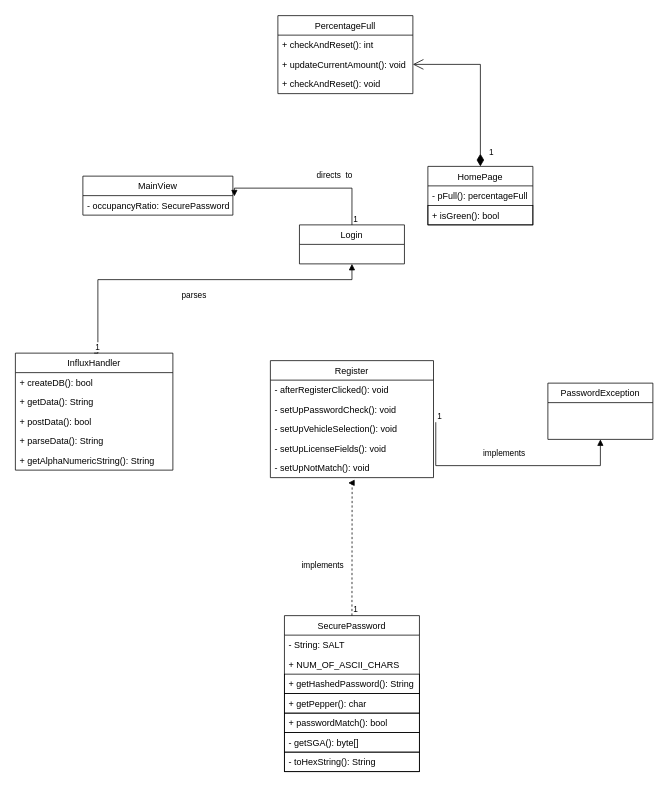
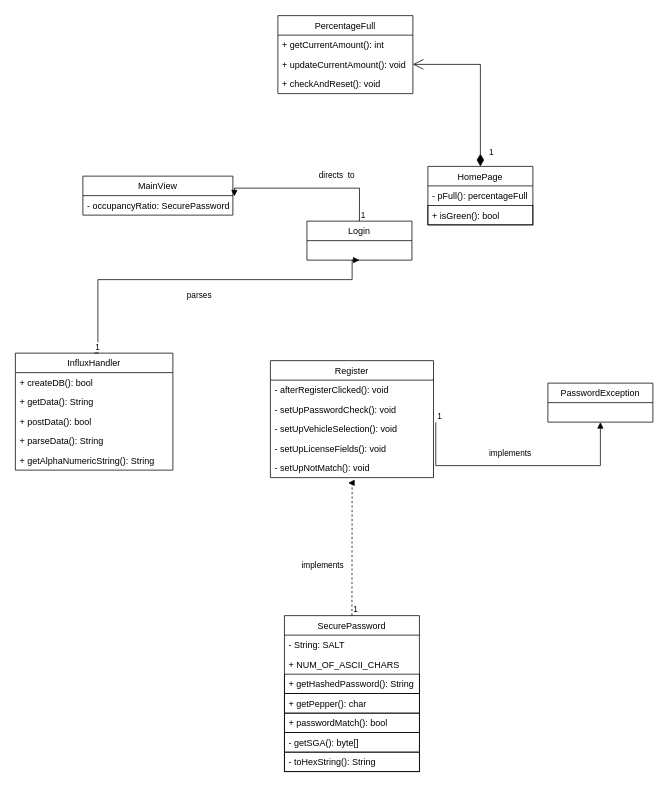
node "+ checkAndReset(): int": label "+ checkAndReset(): int" -> "+ getCurrentAmount(): int"
node "Login": moved (352, 244) -> (359, 240)
node "PasswordException": size 105x56 -> 105x39
